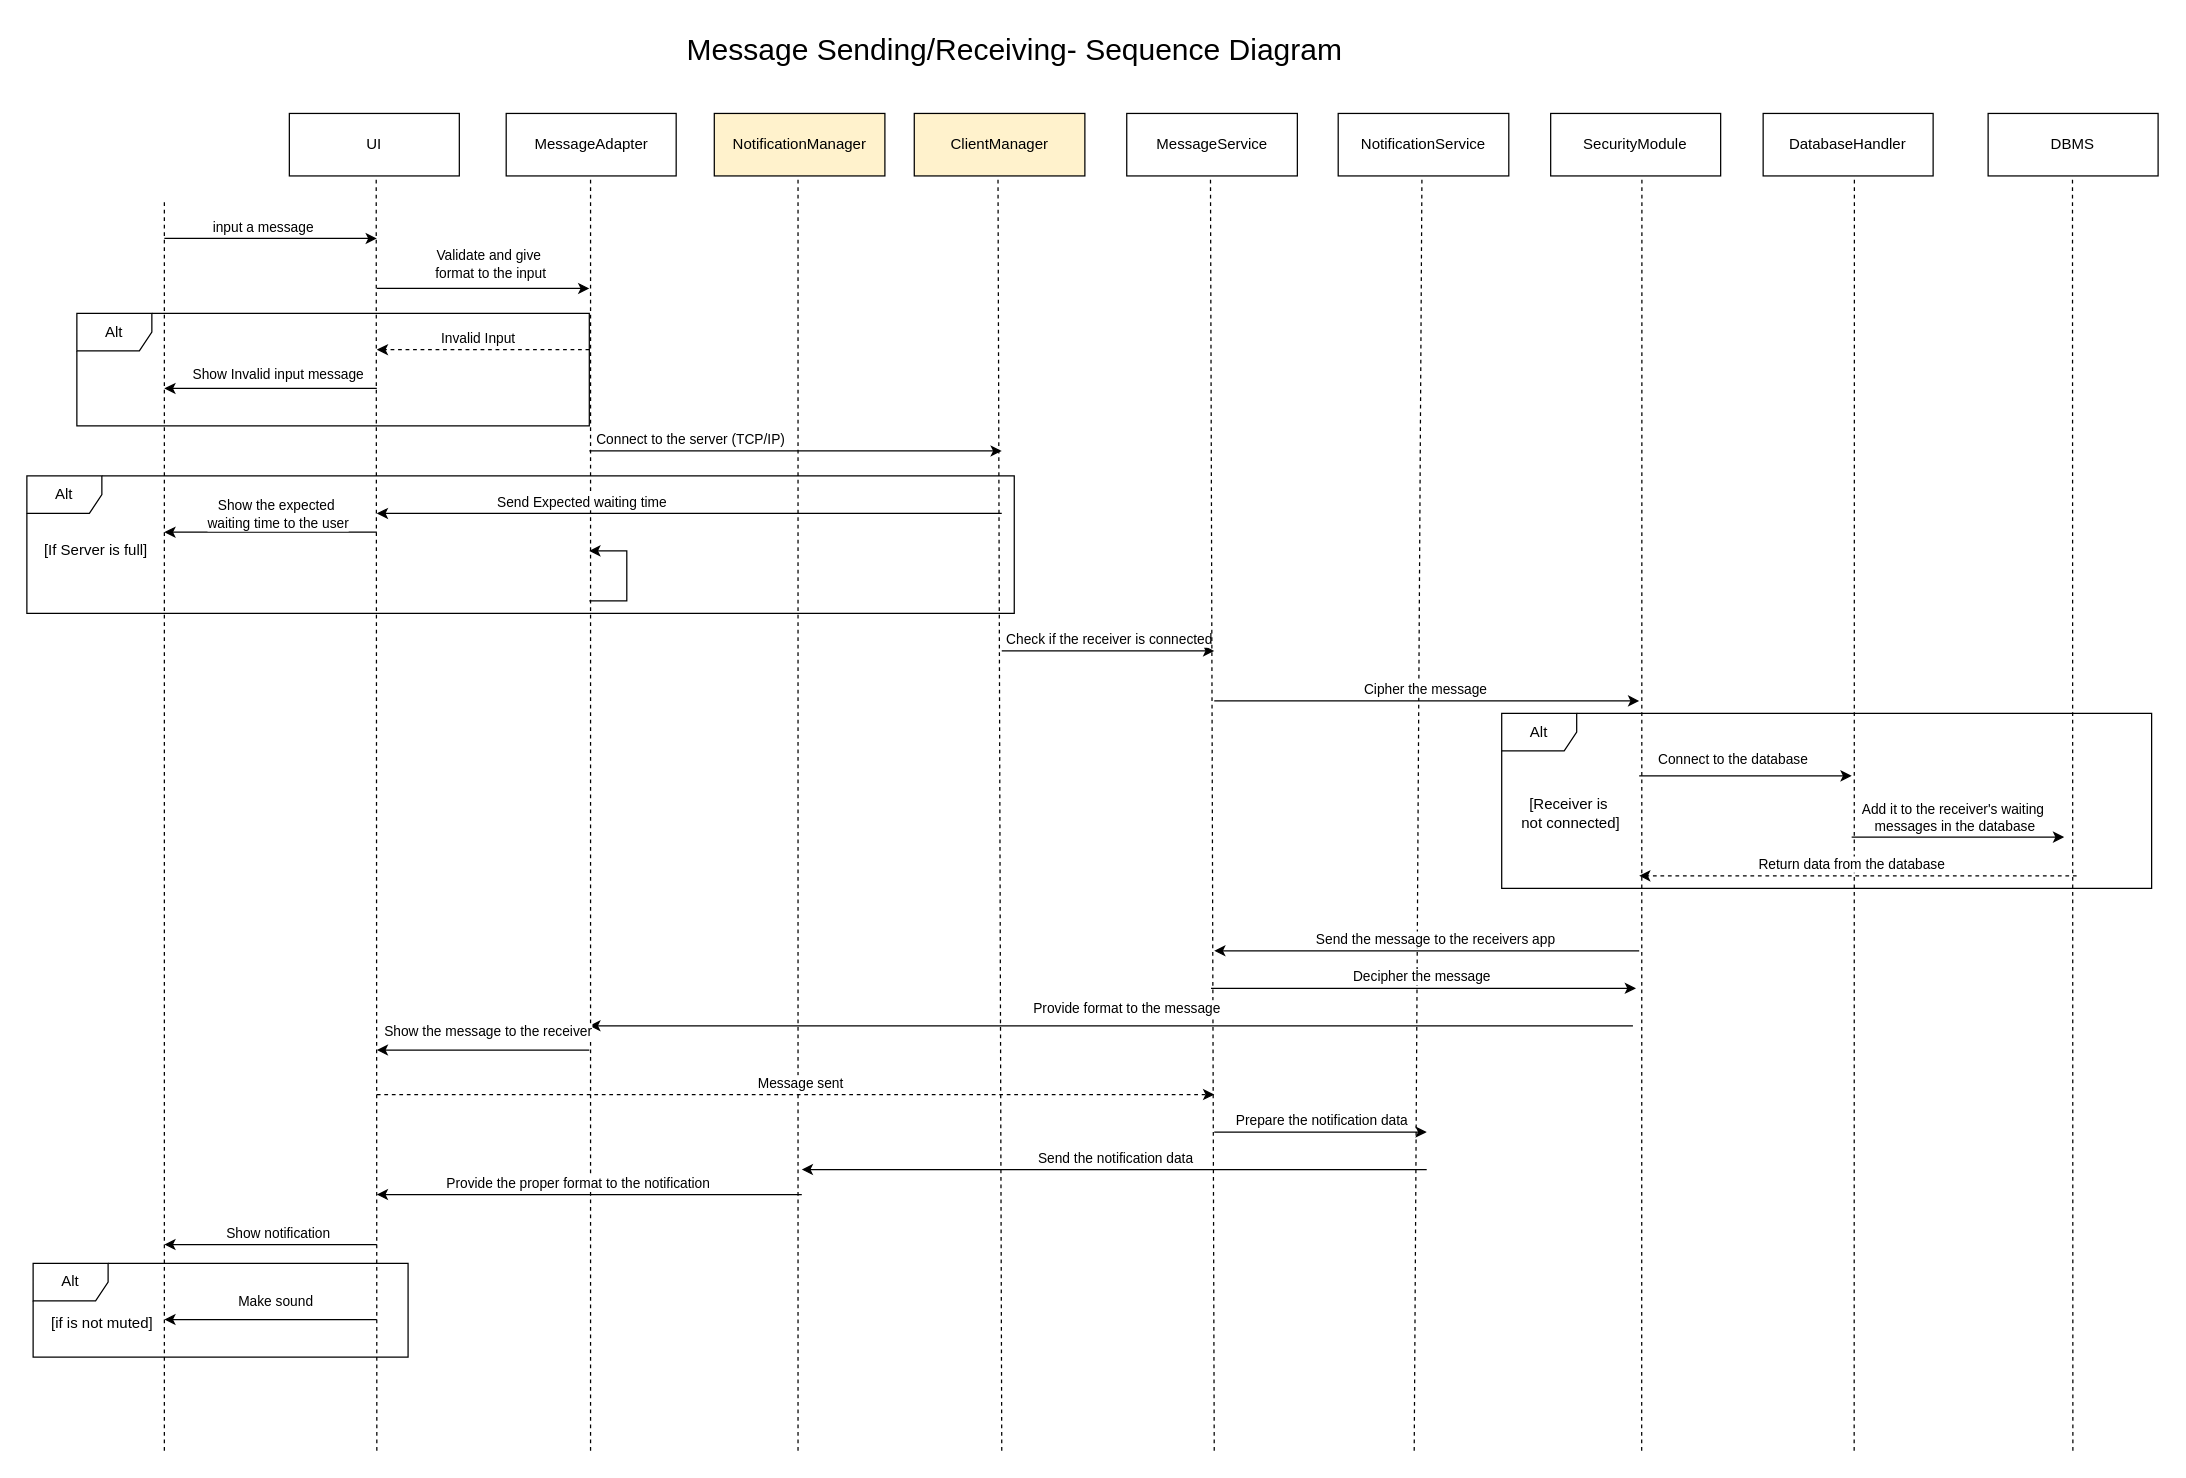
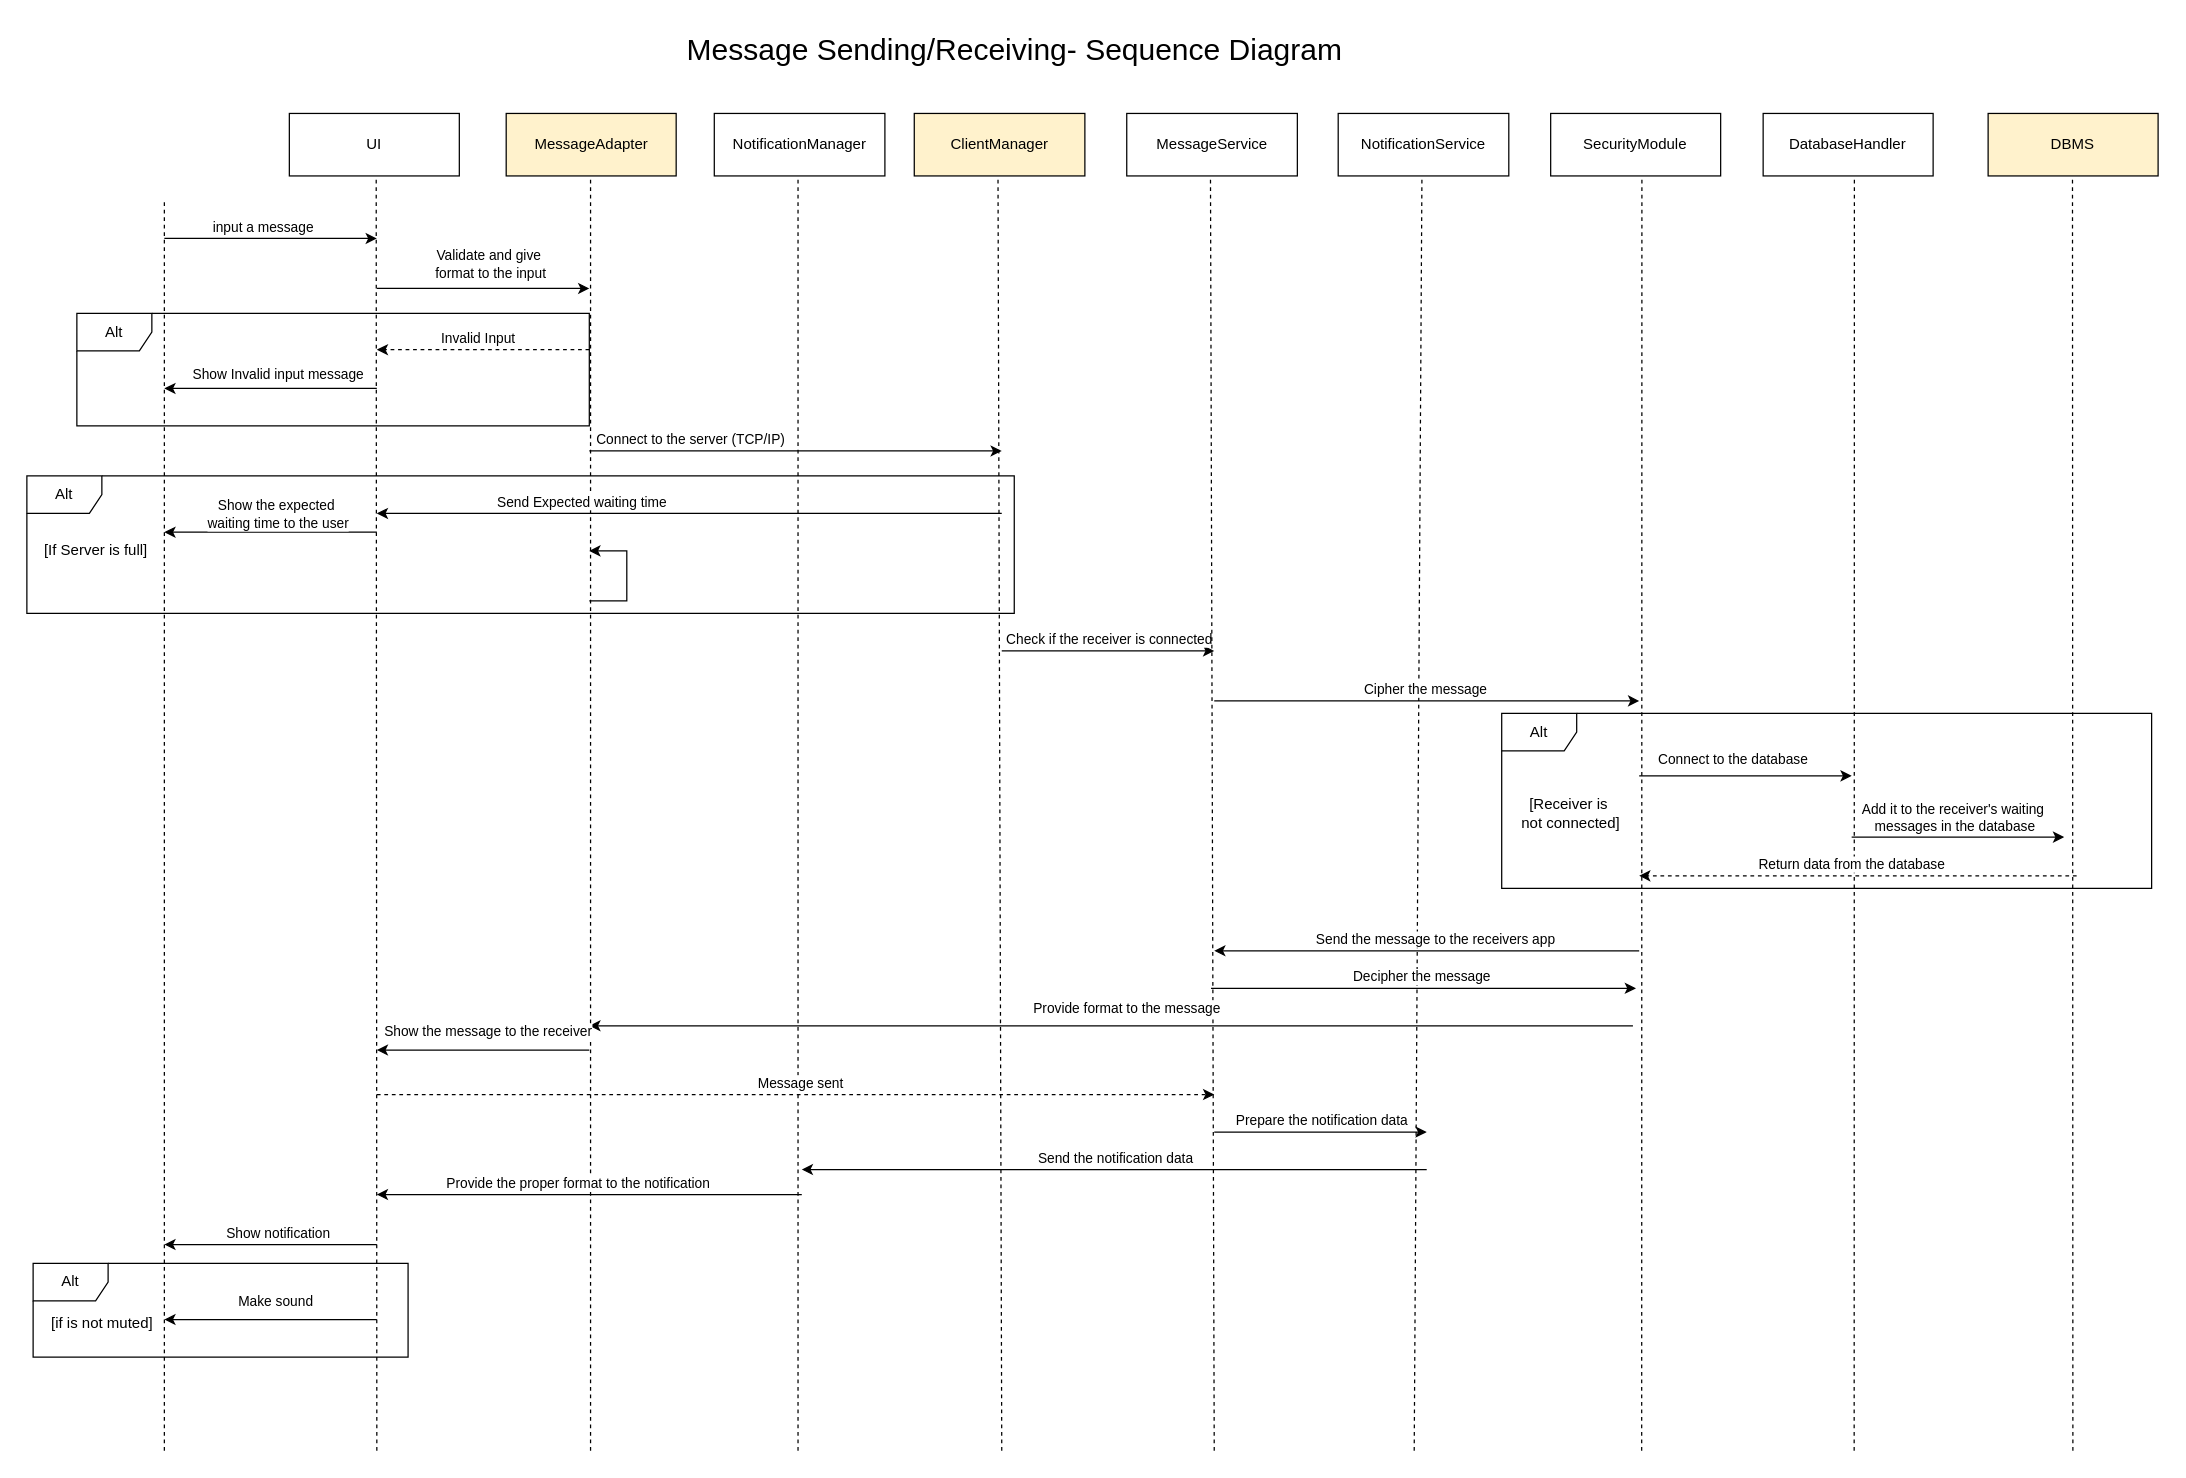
node "MessageAdapter": fillcolor #ffffff -> #fff2cc
node "NotificationManager": fillcolor #fff2cc -> #ffffff
node "DBMS": fillcolor #ffffff -> #fff2cc
